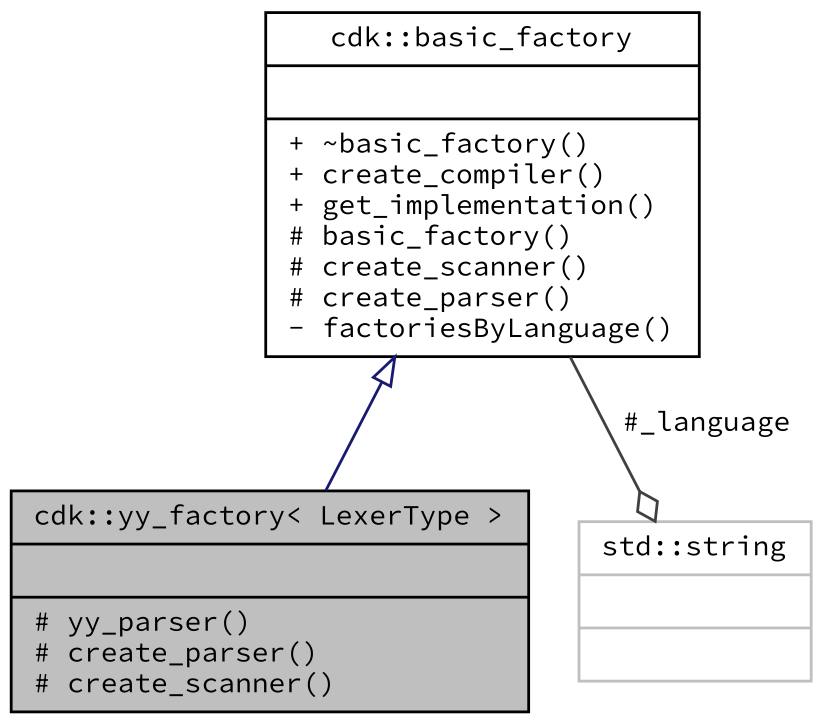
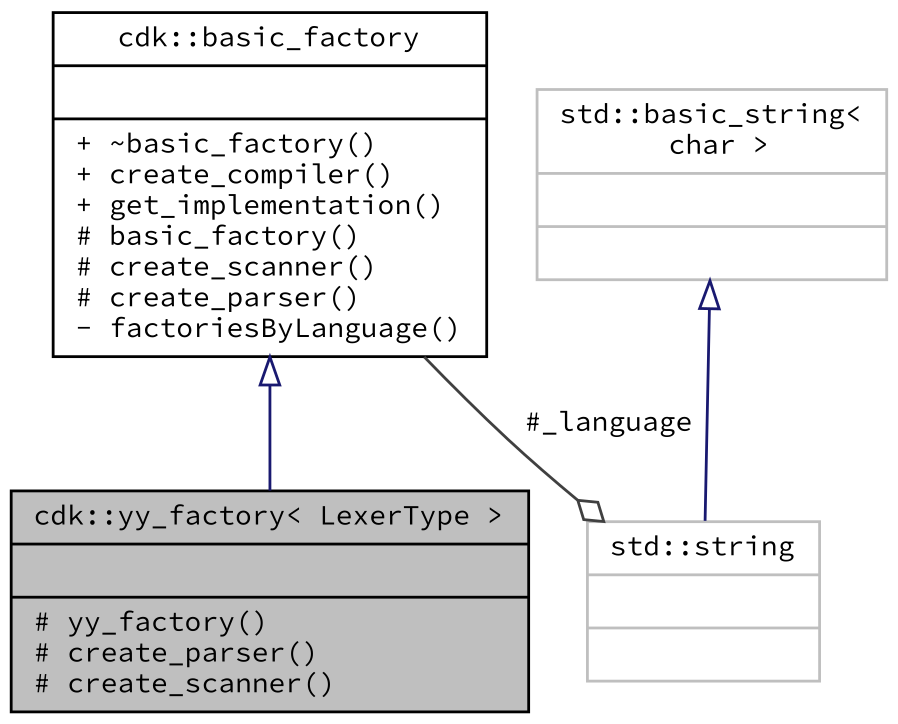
node "std::basic_string<": added
node "cdk::yy_factory< LexerType >": text "# yy_parser()" -> "# yy_factory()"
